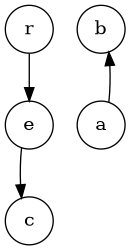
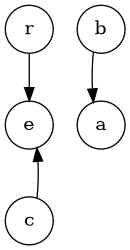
edge "a" -> "b": reversed
edge "e" -> "c": reversed
